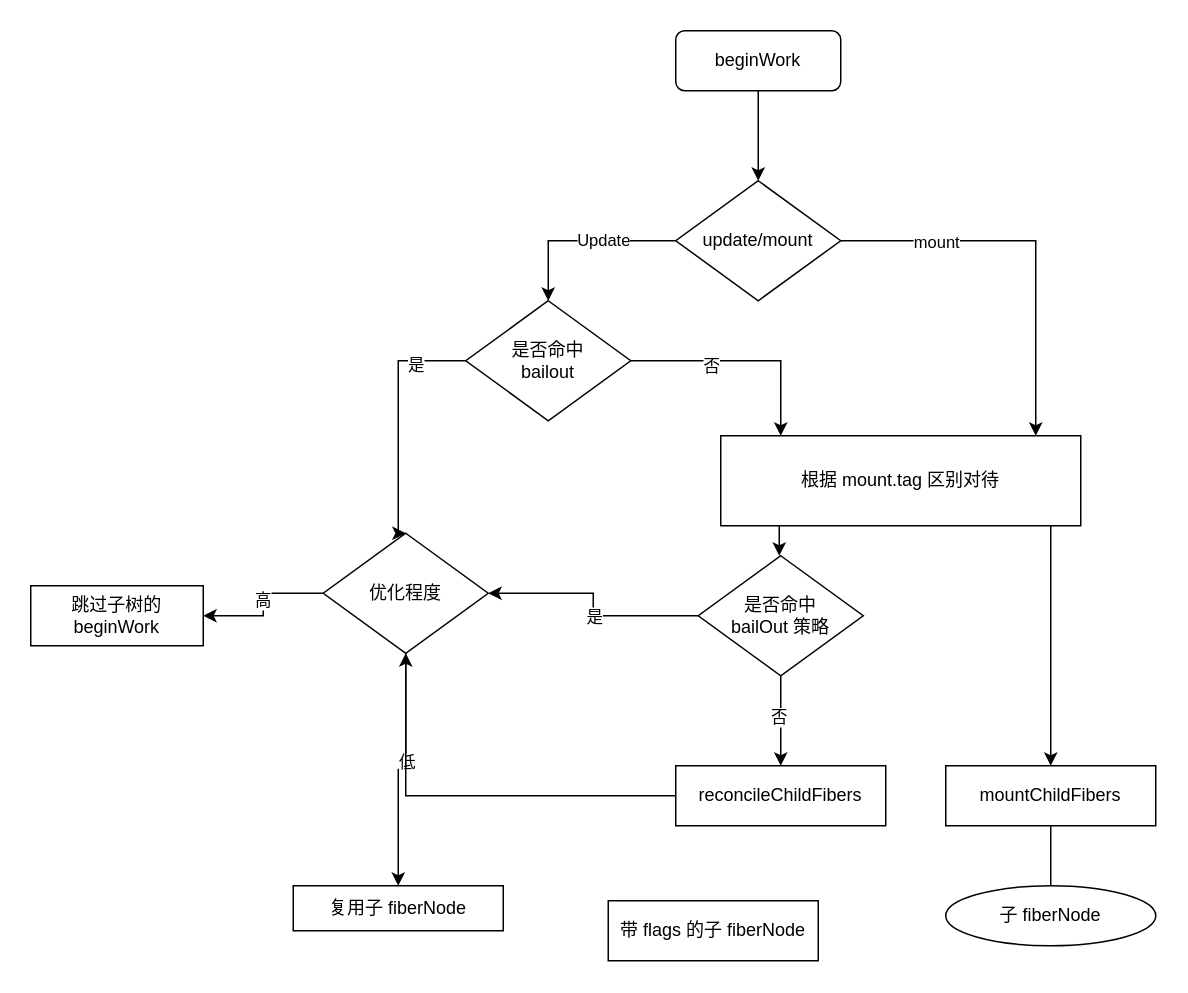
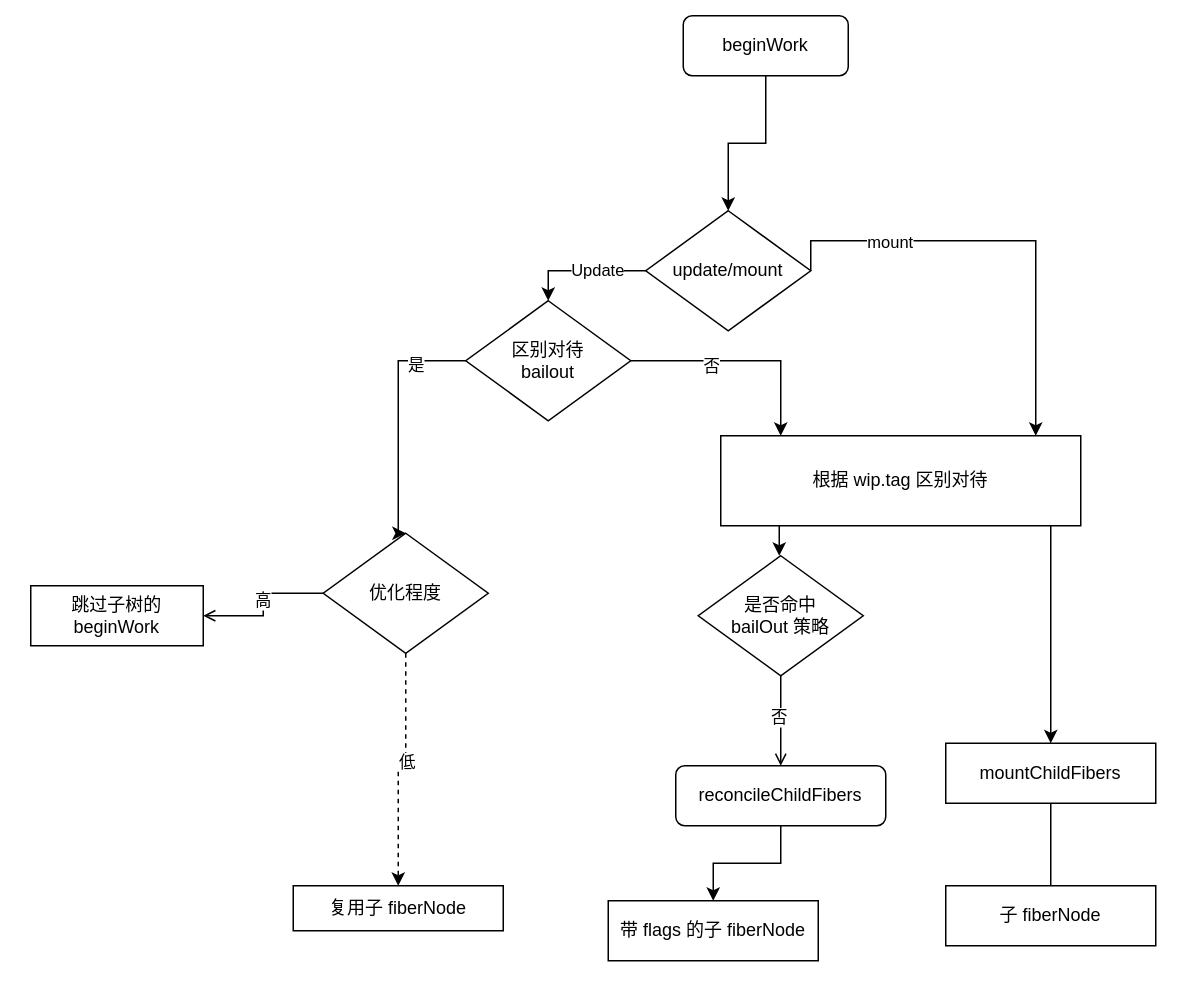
node "beginWork": moved (758, 61) -> (766, 46)
node "update/mount": moved (758, 241) -> (728, 271)
node "是否命中 bailout": label "是否命中 bailout" -> "区别对待 bailout"
node "根据 mount.tag 区别对待": label "根据 mount.tag 区别对待" -> "根据 wip.tag 区别对待"
edge "是否命中 bailOut 策略" -> "优化程度": removed, label "是"
edge "优化程度" -> "跳过子树的 beginWork": arrowhead classic -> open
edge "是否命中 bailOut 策略" -> "reconcileChildFibers": arrowhead classic -> open
edge "reconcileChildFibers" -> "优化程度": now "reconcileChildFibers" -> "带 flags 的子 fiberNode"
node "reconcileChildFibers": shape rectangle -> rounded rectangle
node "mountChildFibers": moved (1051, 796) -> (1051, 773)
edge "优化程度" -> "复用子 fiberNode": style solid -> dashed
node "子 fiberNode": shape ellipse -> rectangle
